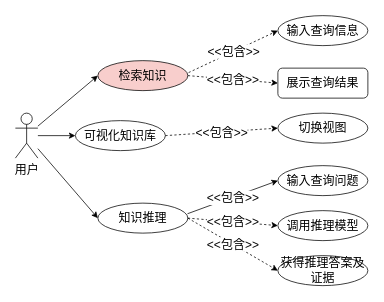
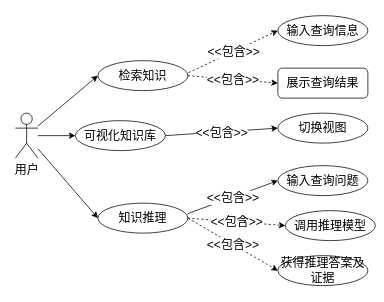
node "检索知识": fillcolor #f8cecc -> #ffffff
edge "可视化知识库" -> "切换视图": style dashed -> solid
node "调用推理模型": moved (323, 225) -> (330, 225)
